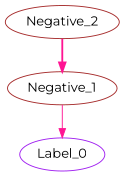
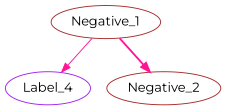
edge "Negative_2" -> "Negative_1": reversed
node "Label_0": label "Label_0" -> "Label_4"
